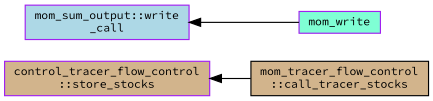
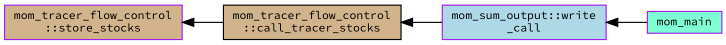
node "mom_write": label "mom_write" -> "mom_main"
edge "mom_sum_output::write _call" -> "mom_tracer_flow_control ::call_tracer_stocks": added
node "control_tracer_flow_control ::store_stocks": label "control_tracer_flow_control ::store_stocks" -> "mom_tracer_flow_control ::store_stocks"
